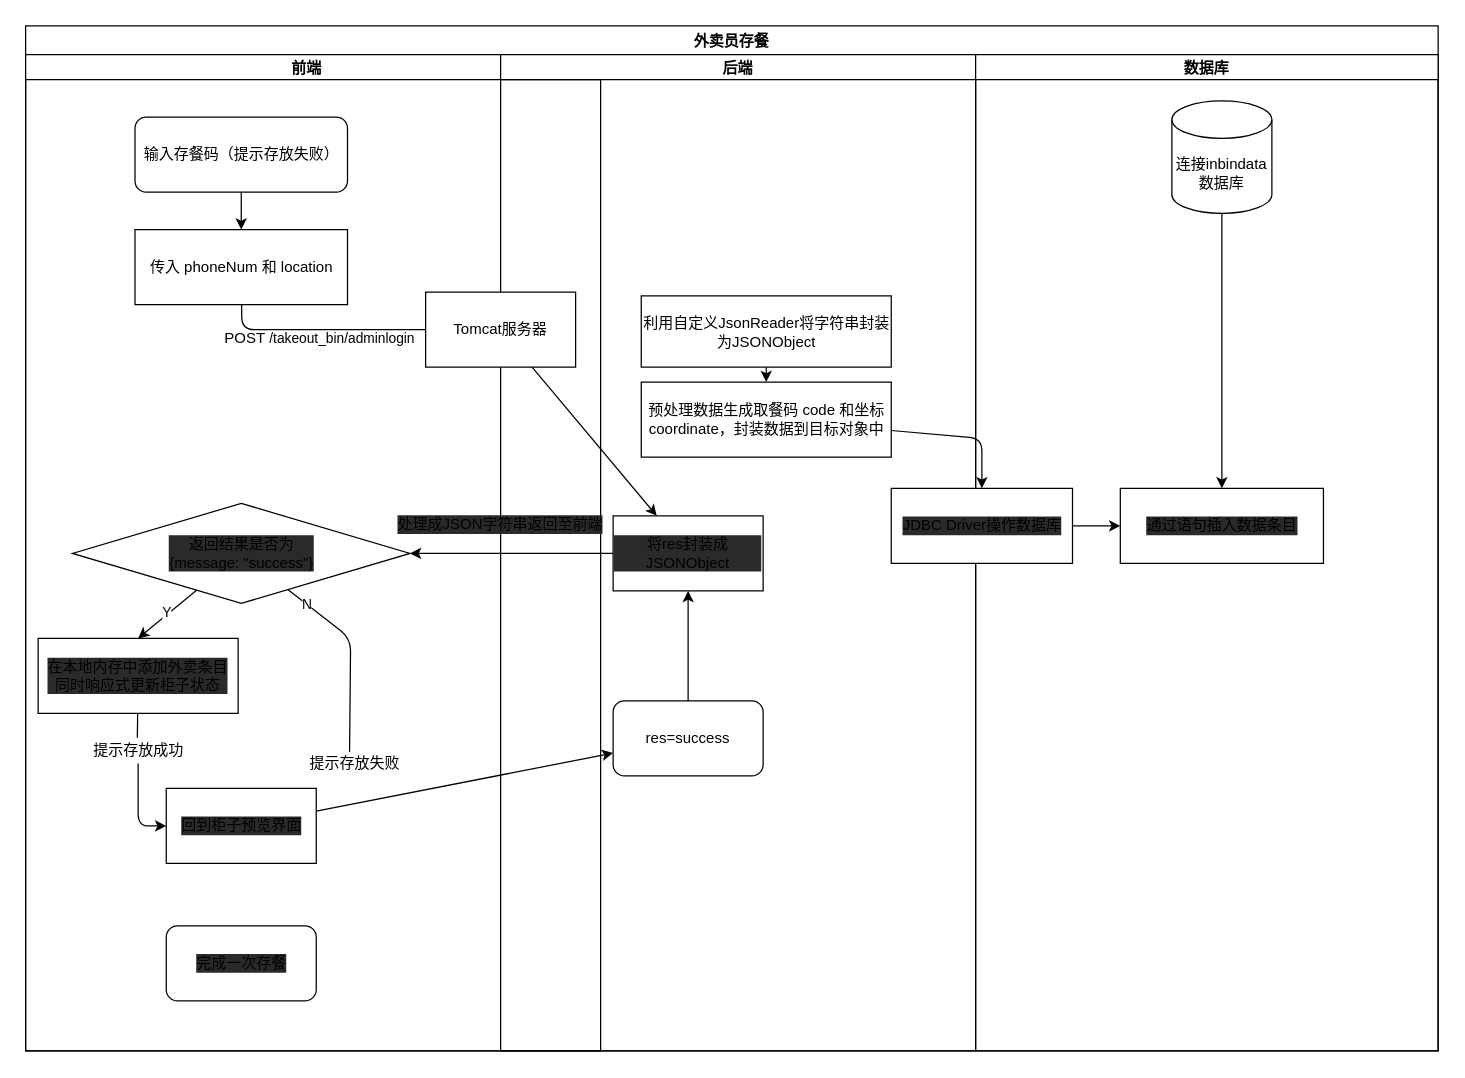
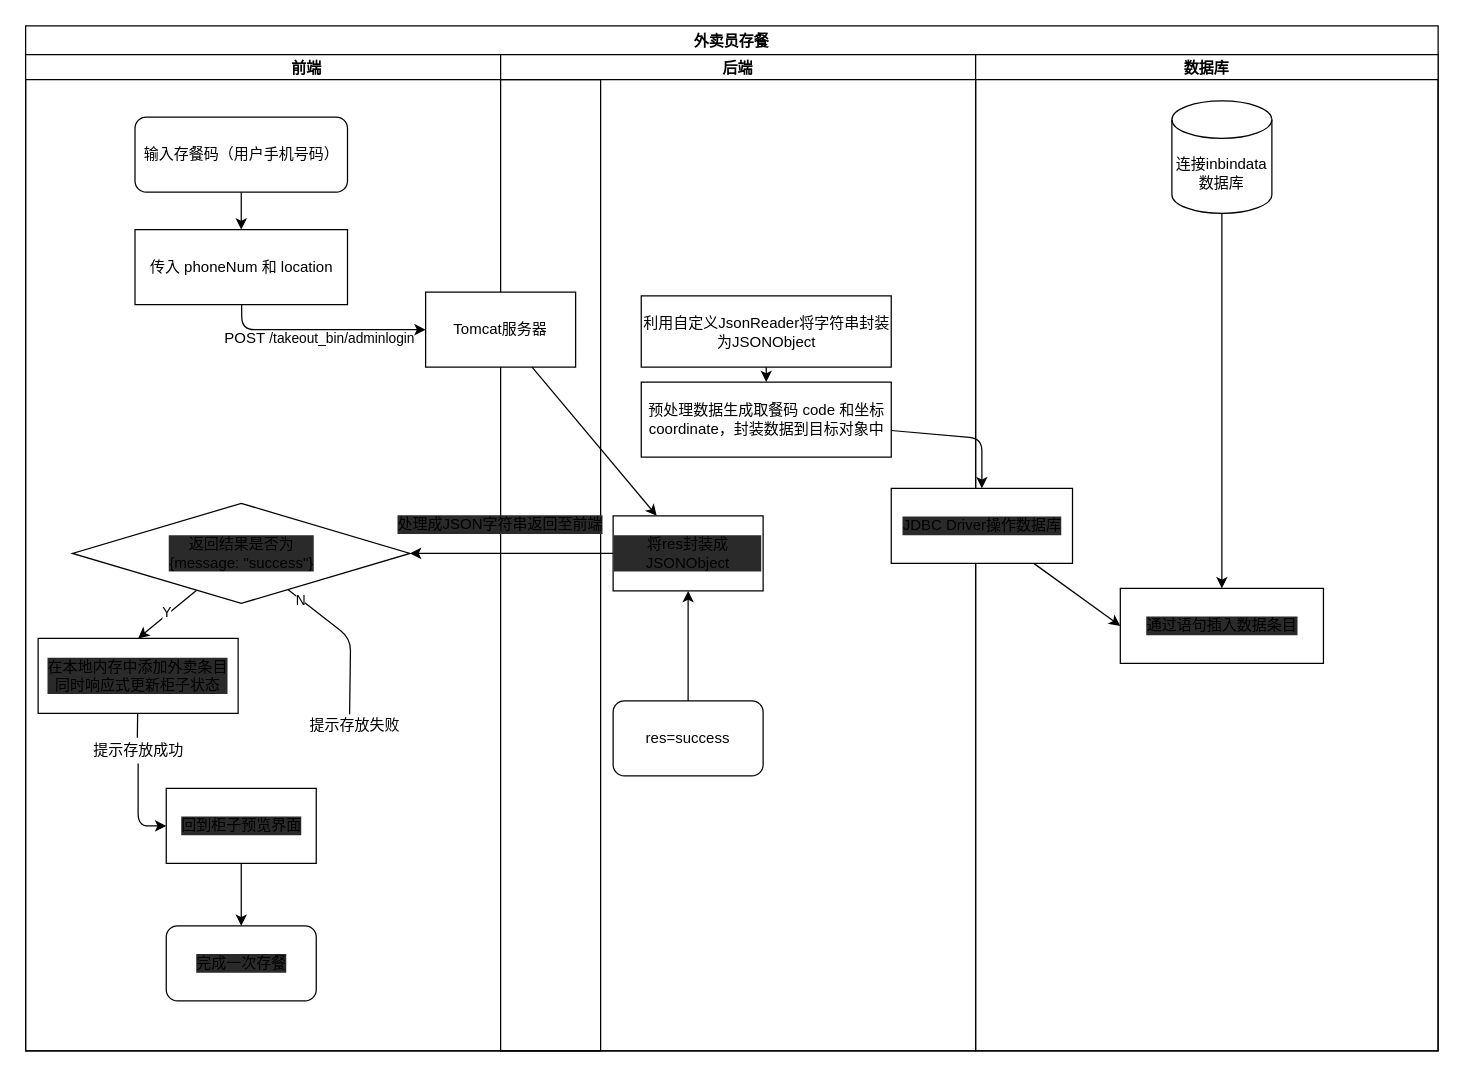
node "输入存餐码（提示存放失败）": label "输入存餐码（提示存放失败）" -> "输入存餐码（用户手机号码）"
edge "传入 phoneNum 和 location" -- "Tomcat服务器": arrowhead none -> classic
node "通过语句插入数据条目": moved (1222, 526) -> (1222, 626)
node "提示存放失败": moved (354, 763) -> (354, 726)
edge "回到柜子预览界面" -> "res=success": now "回到柜子预览界面" -> "完成一次存餐"
